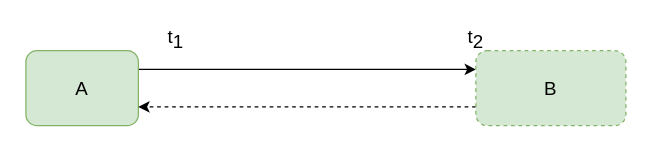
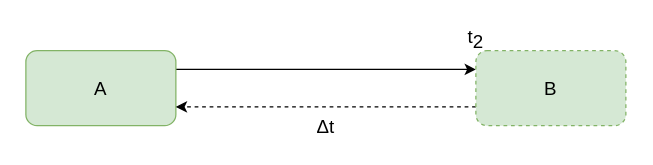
node "t1": removed
node "A": size 113x75 -> 150x75
node "Δt": added
